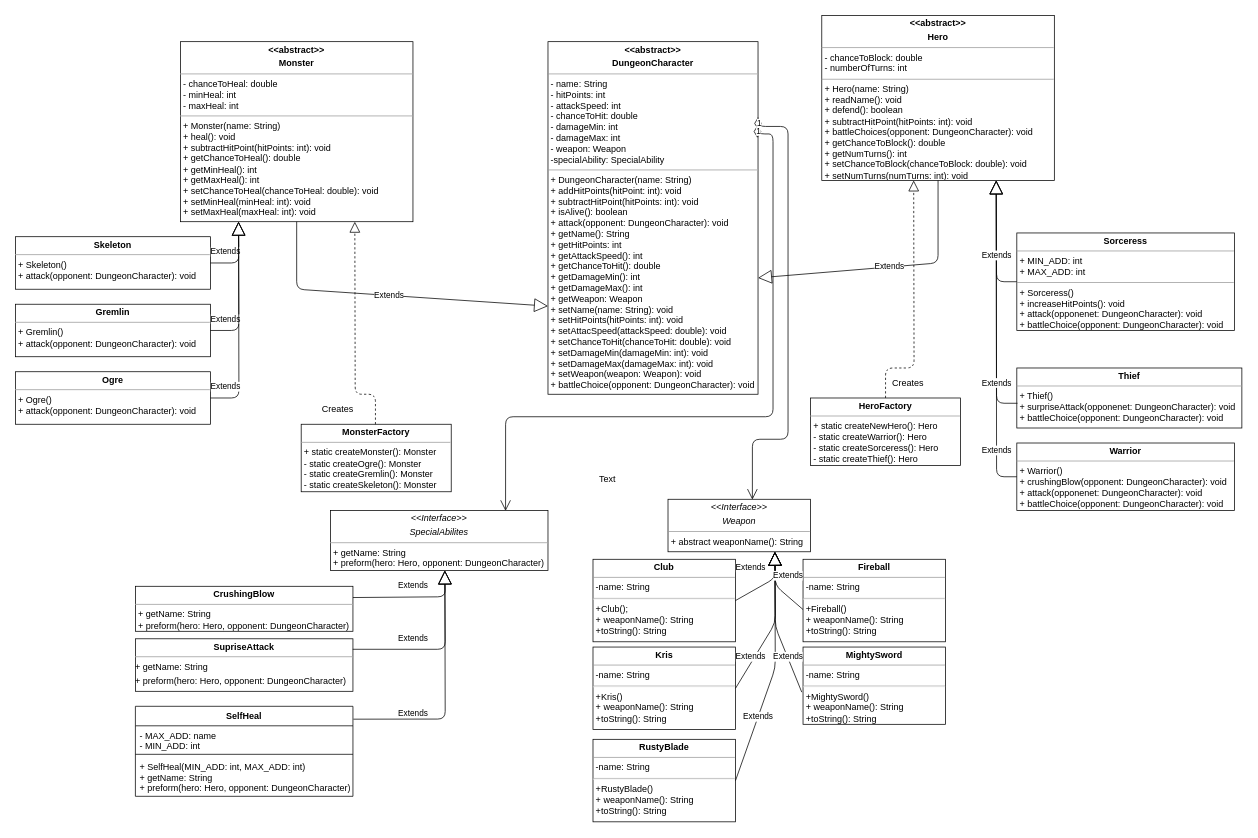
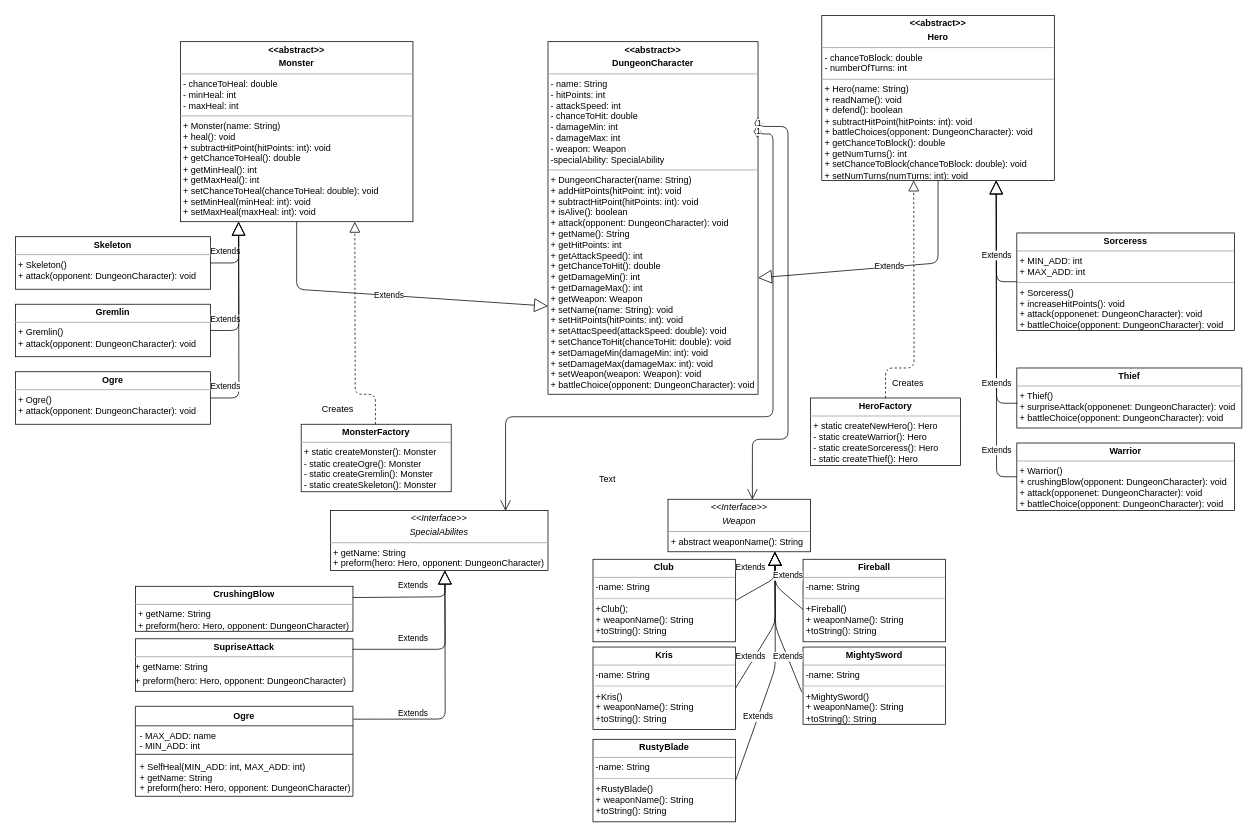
node "SelfHeal": label "SelfHeal" -> "Ogre"
